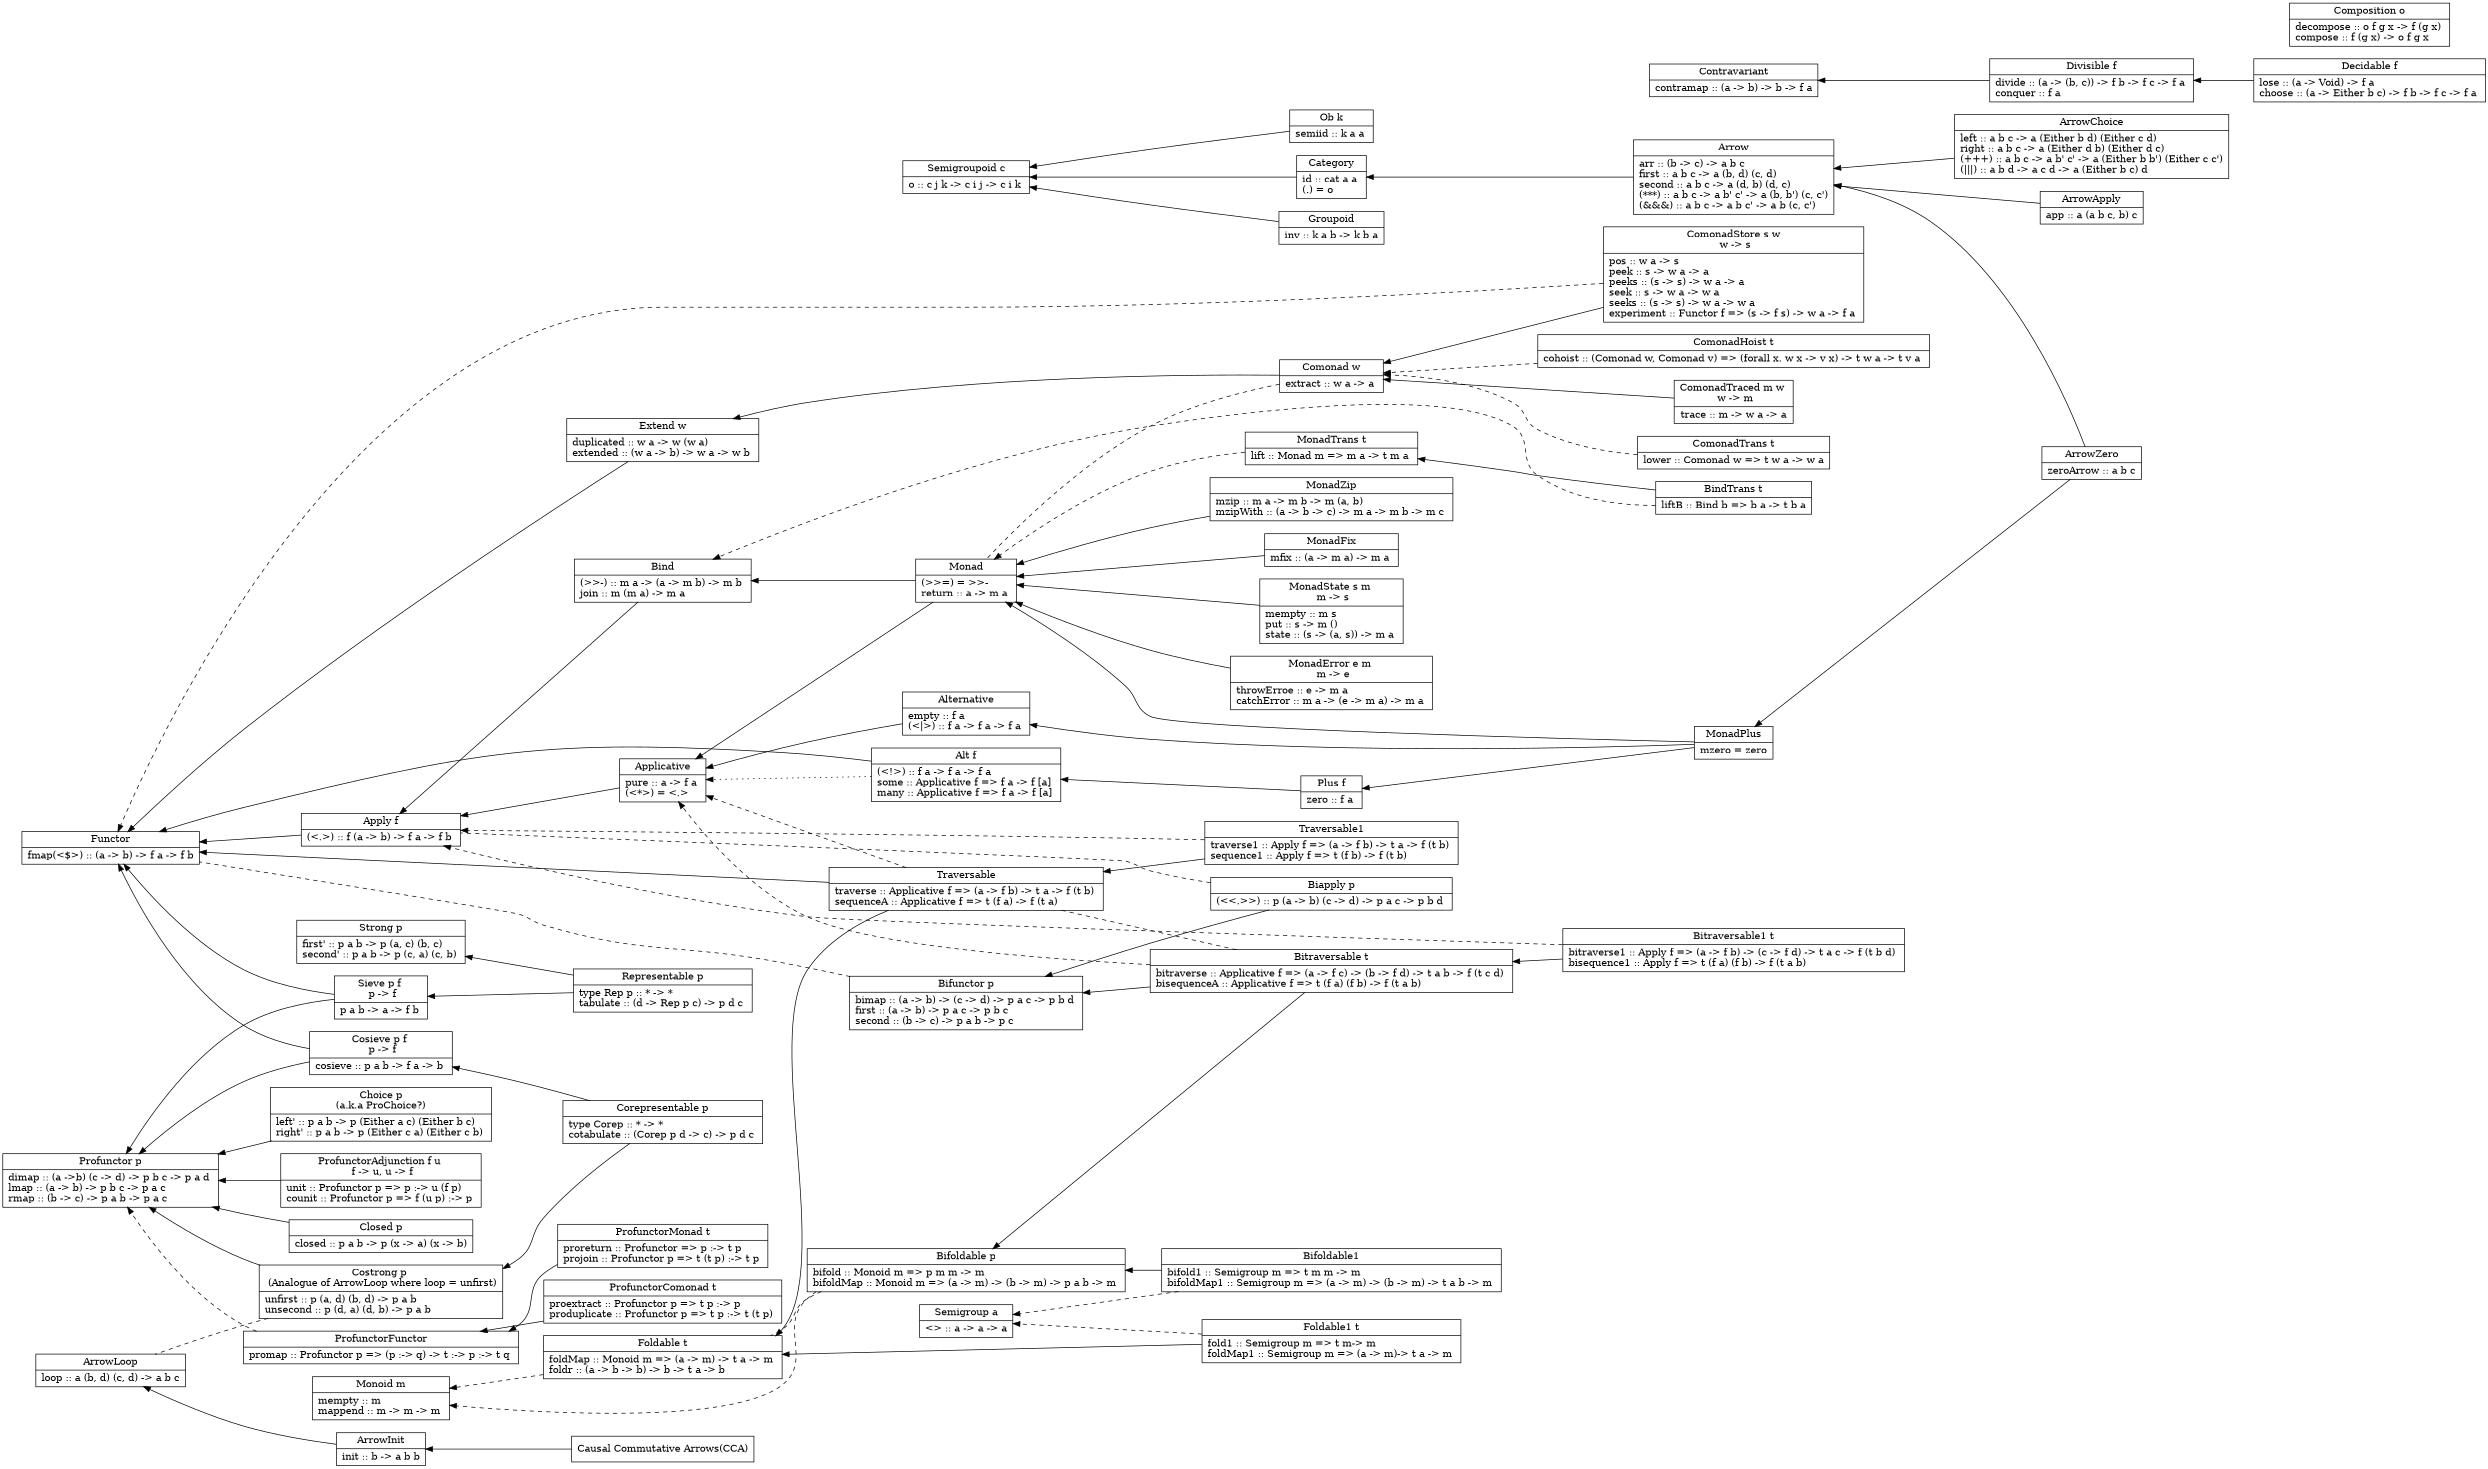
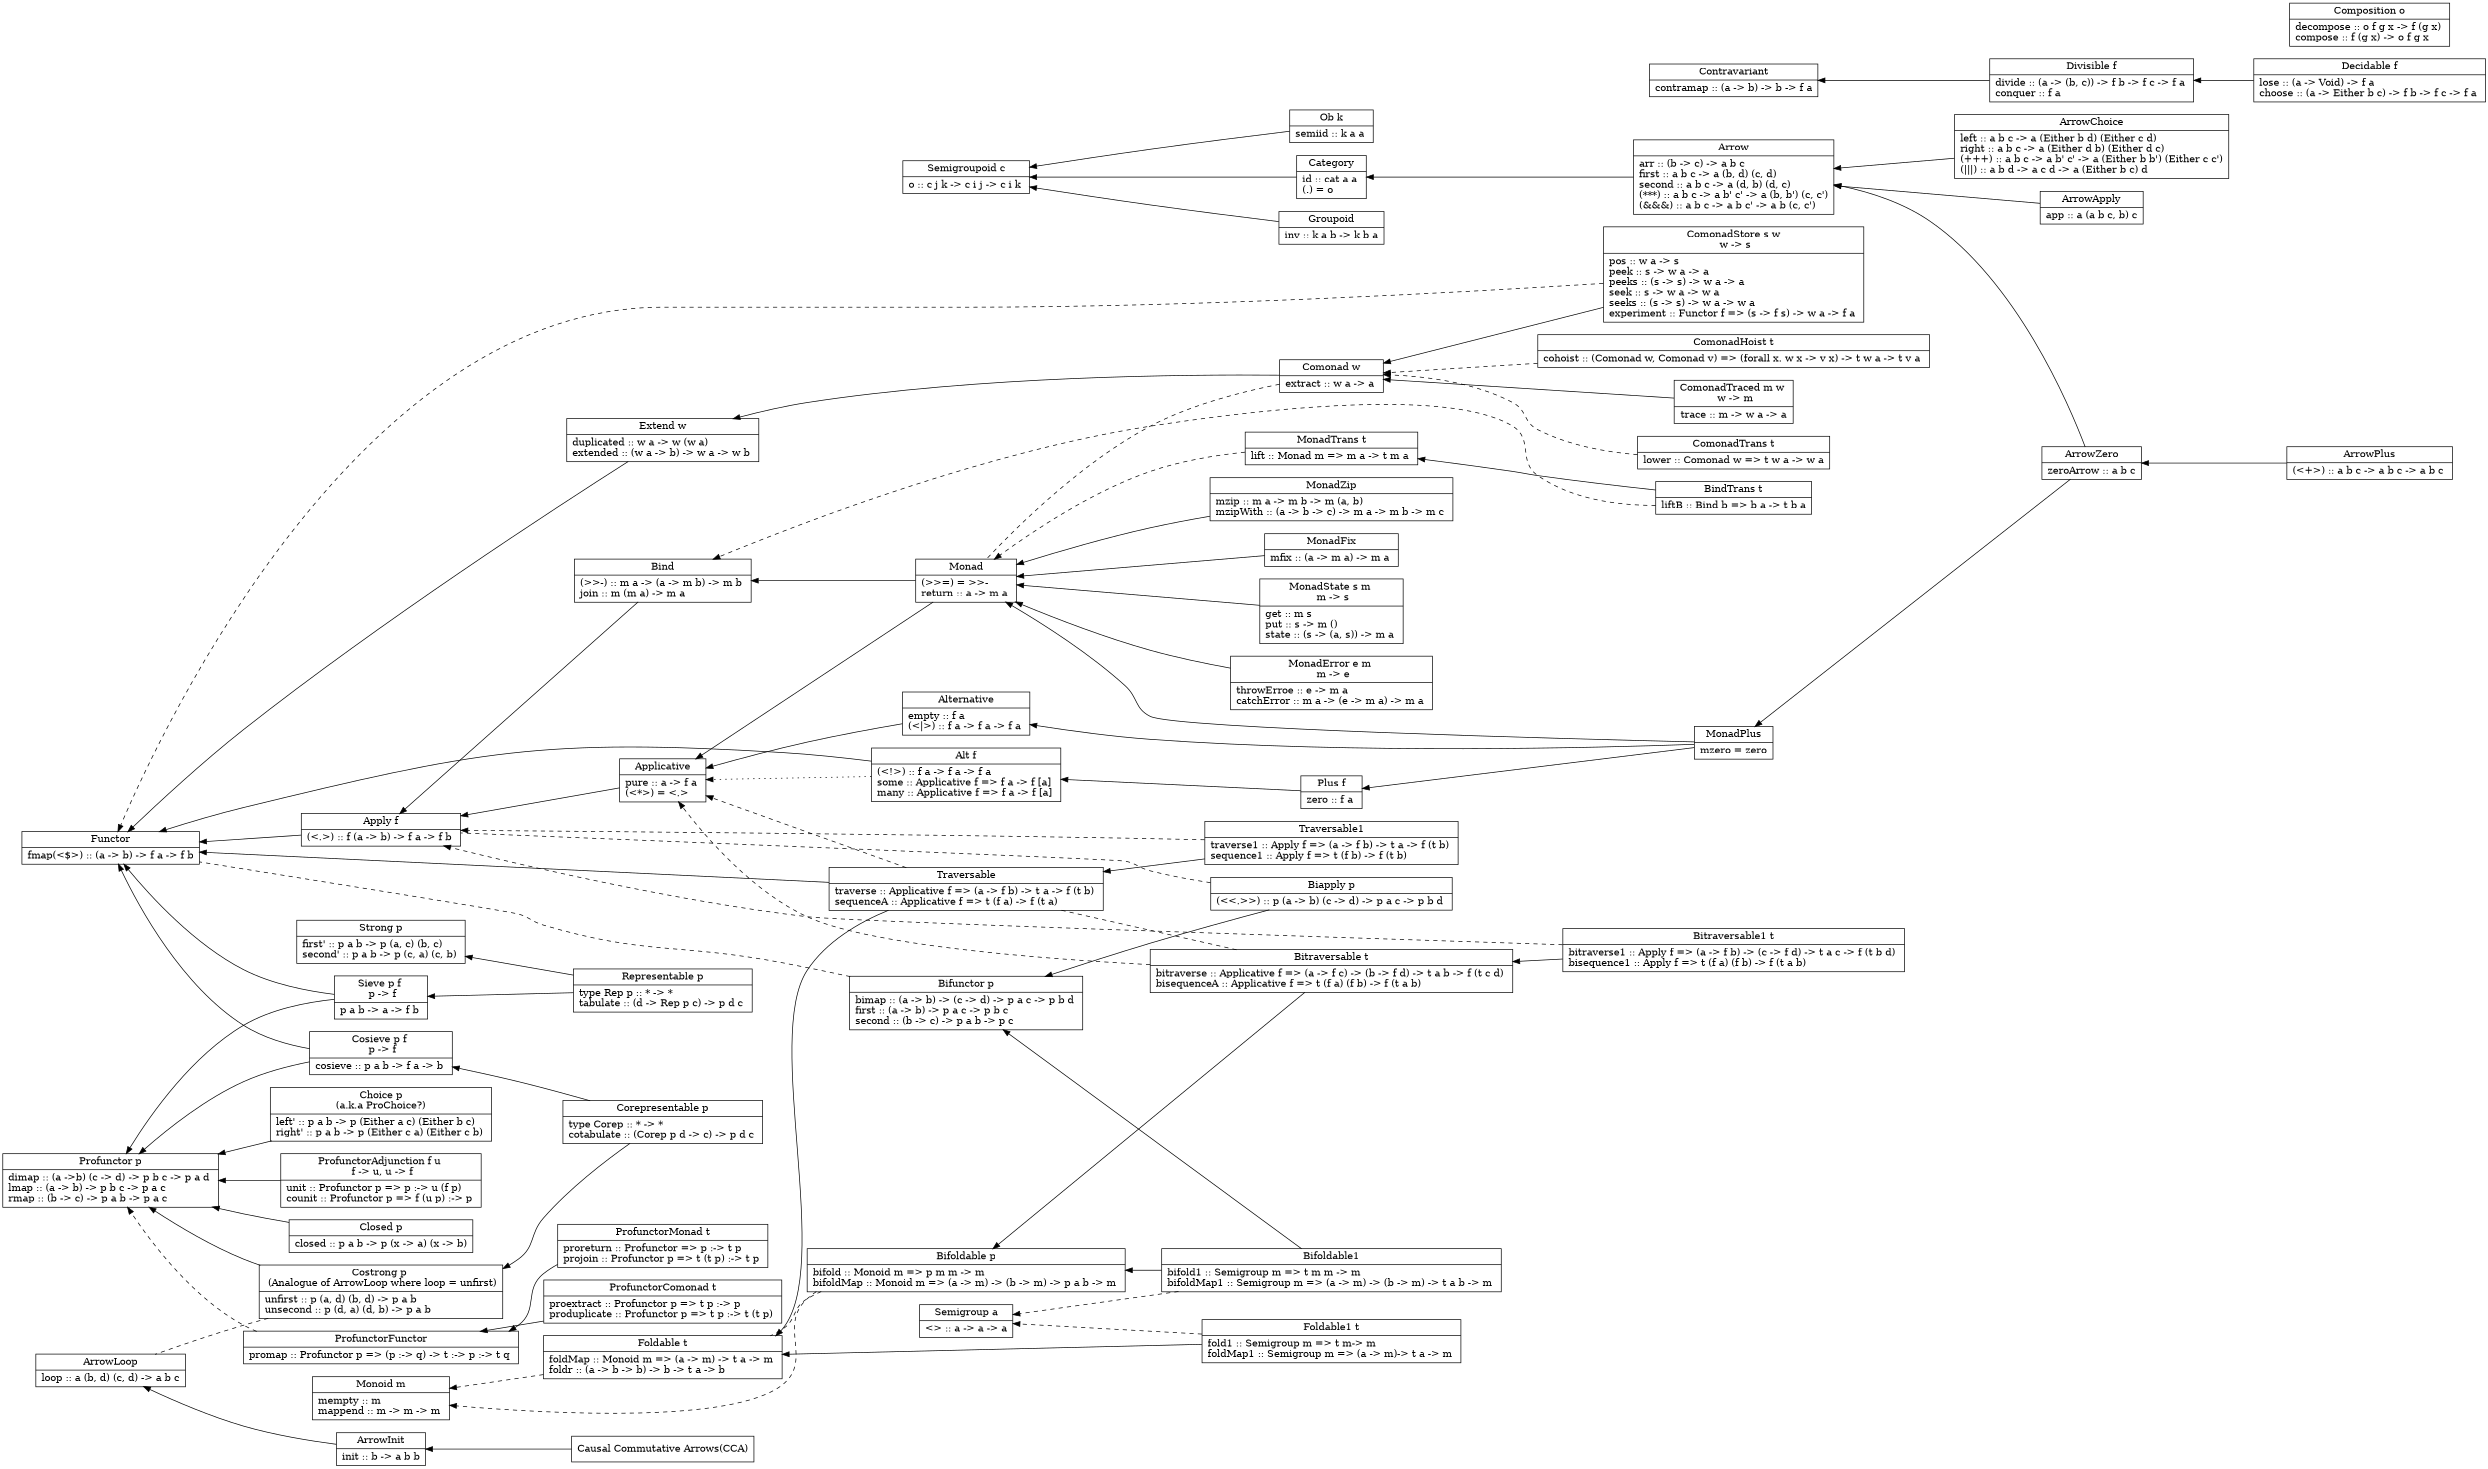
node "ArrowPlus": added
node "MonadState s m": text "mempty :: m s" -> "get :: m s"
edge "Bitraversable t" -> "Bifunctor p": now "Bifoldable1" -> "Bifunctor p"
